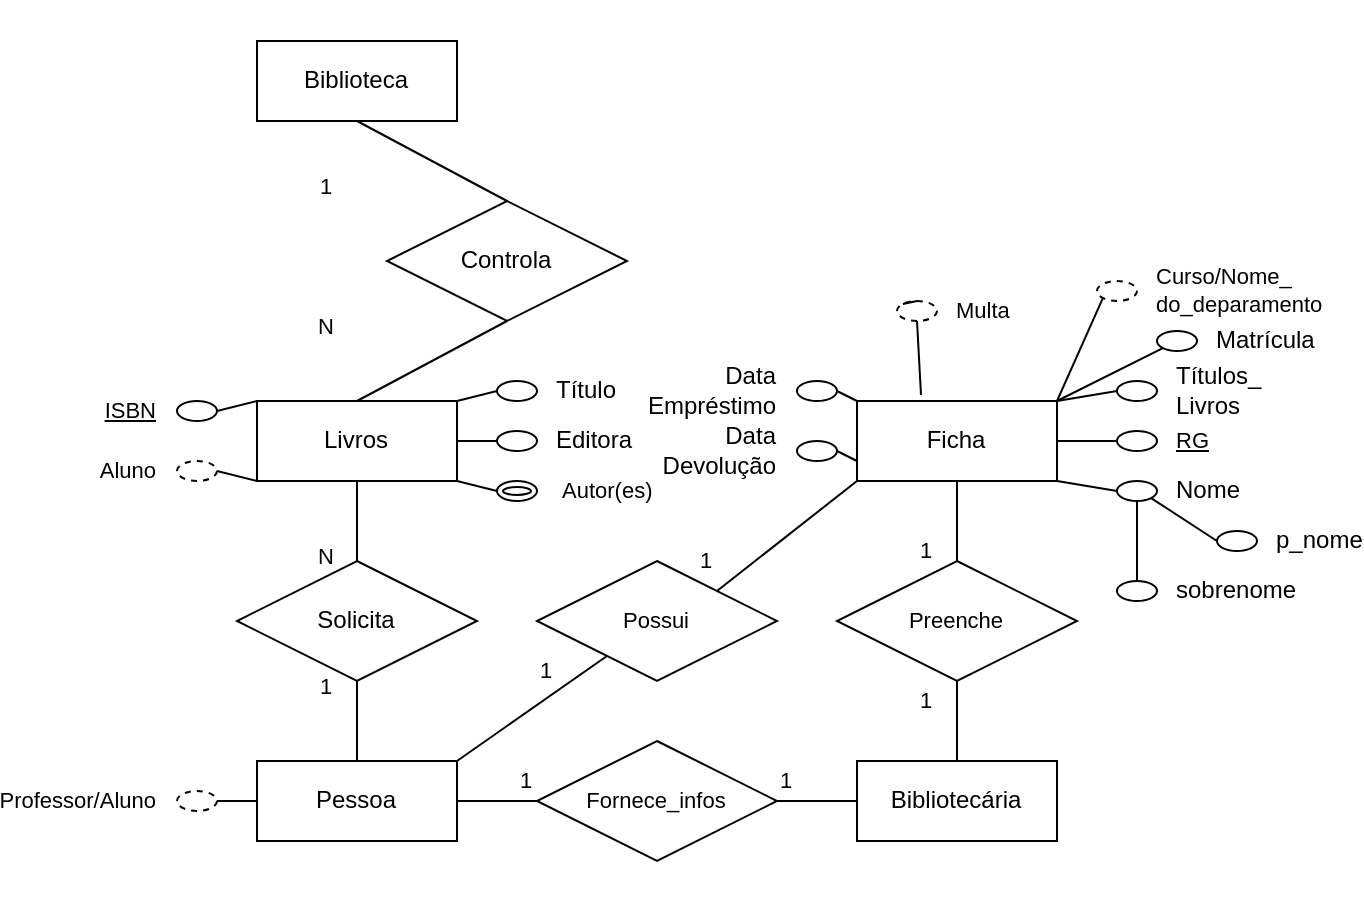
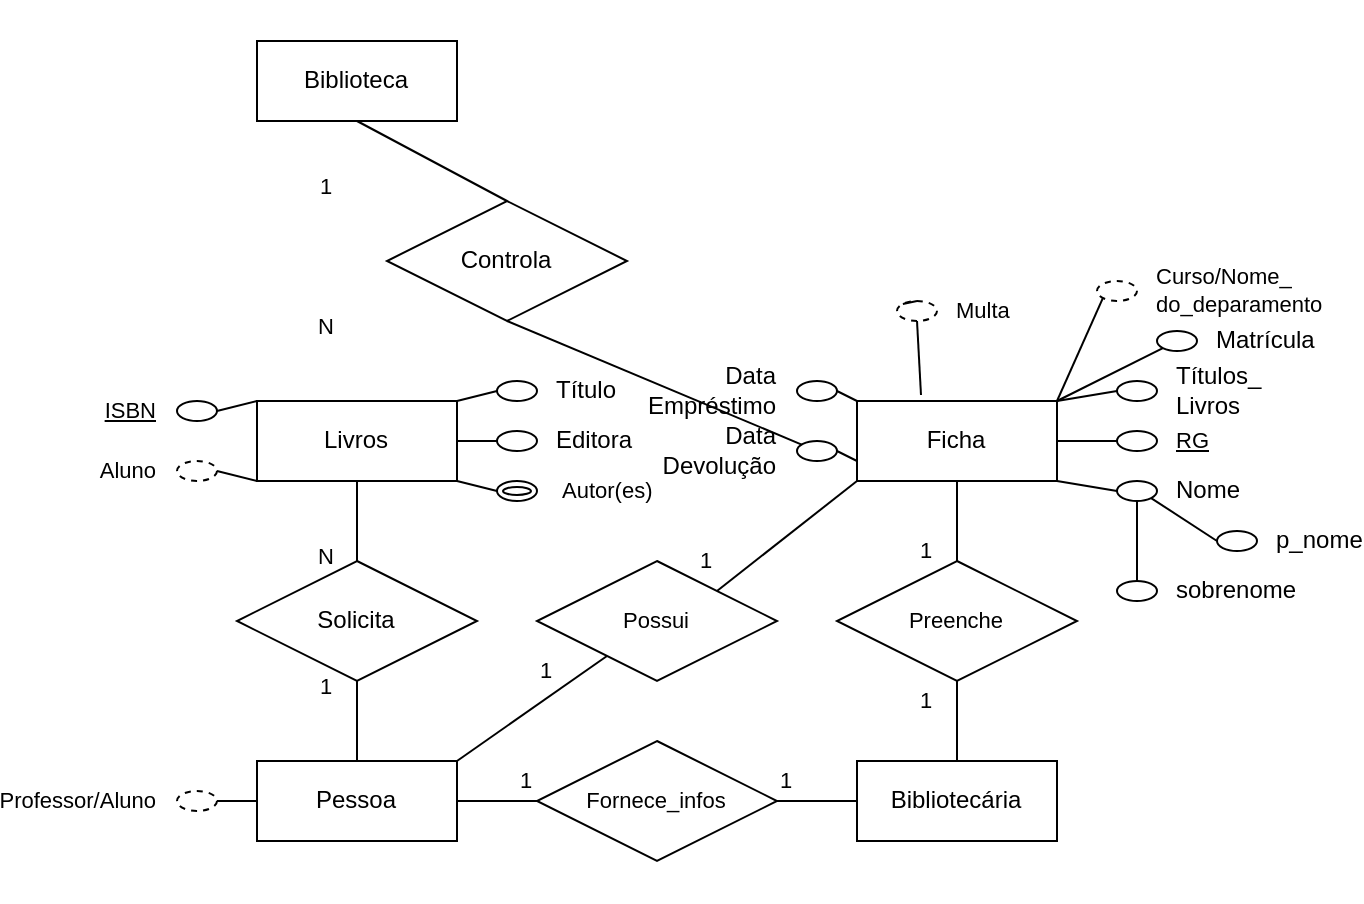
edge "Controla" -- "Livros": now "Controla" -- "Data Devolução"
